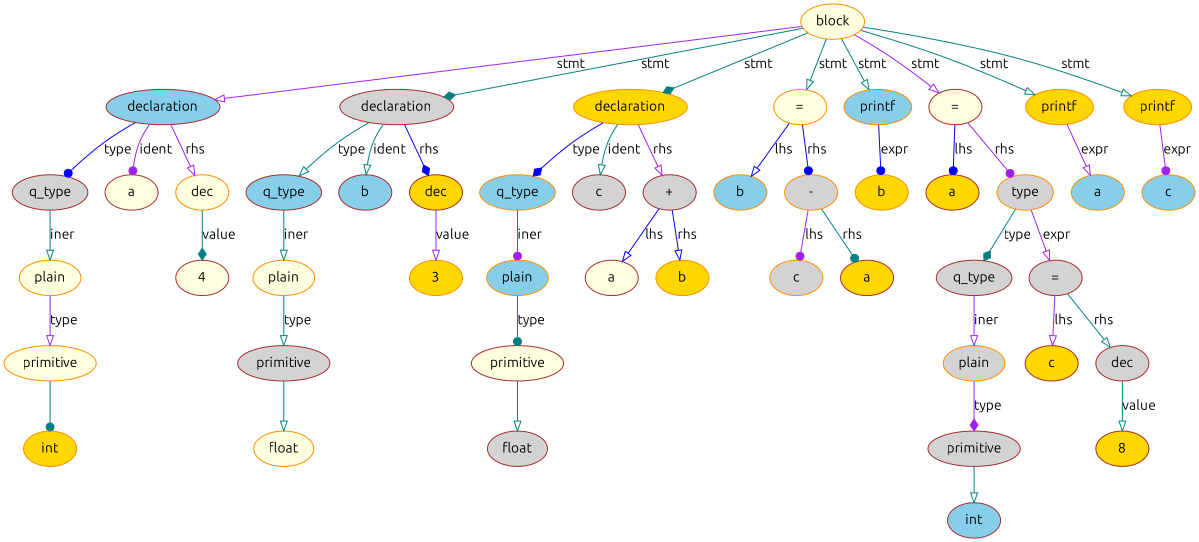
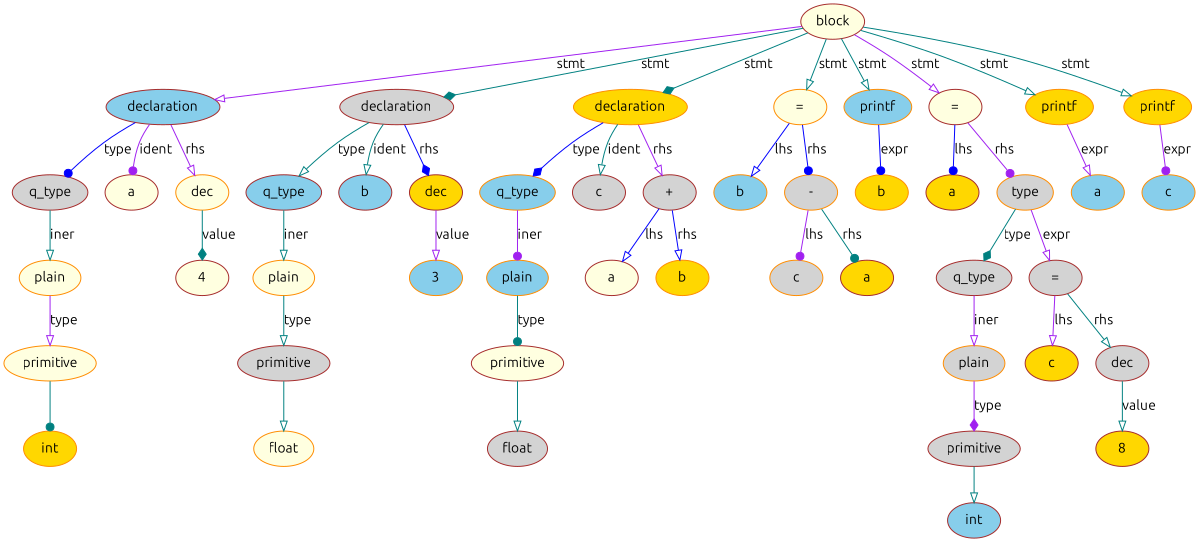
node "block": color darkorange -> brown
node "3": fillcolor gold -> skyblue
